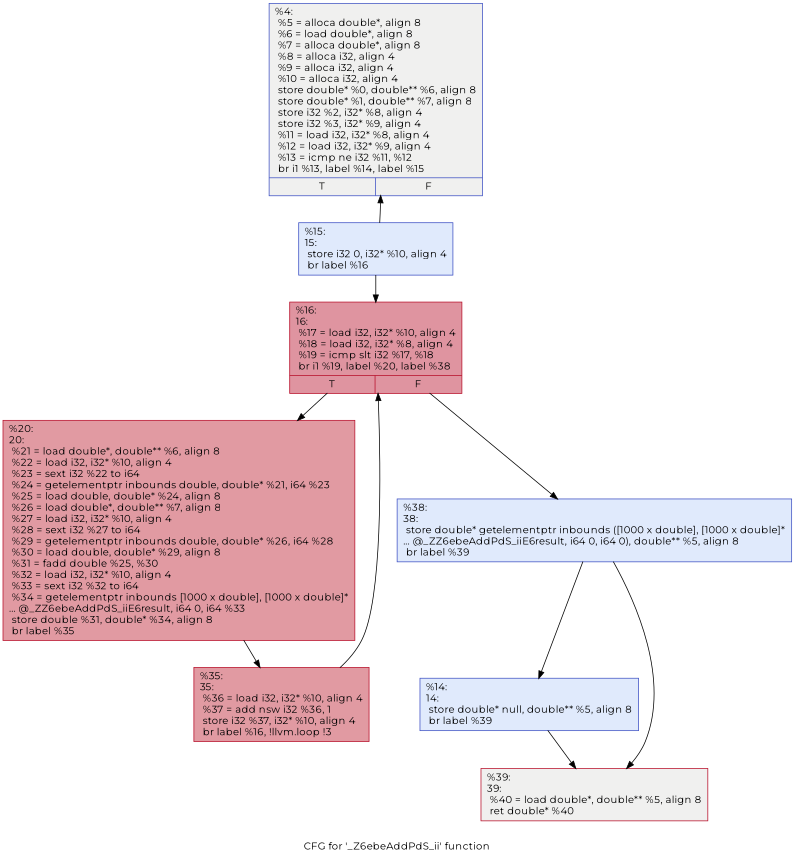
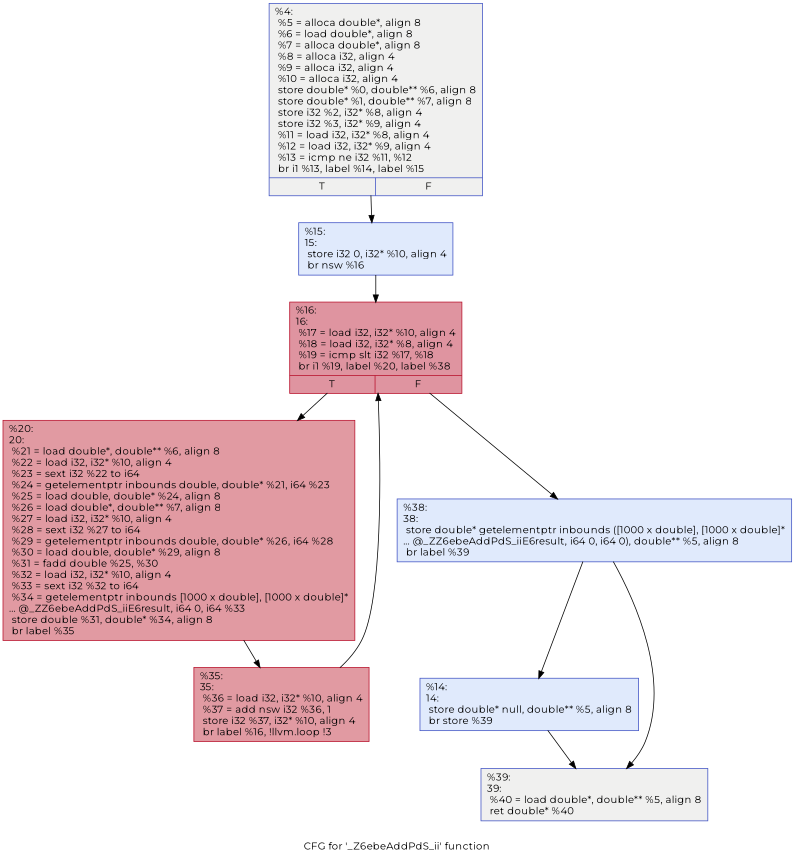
edge "%15:" -> "%4:": reversed
node "%15:": text "br label %16" -> "br nsw %16"
node "%14:": text "br label %39" -> "br store %39"
node "%39:": color #b70d28ff -> #3d50c3ff
